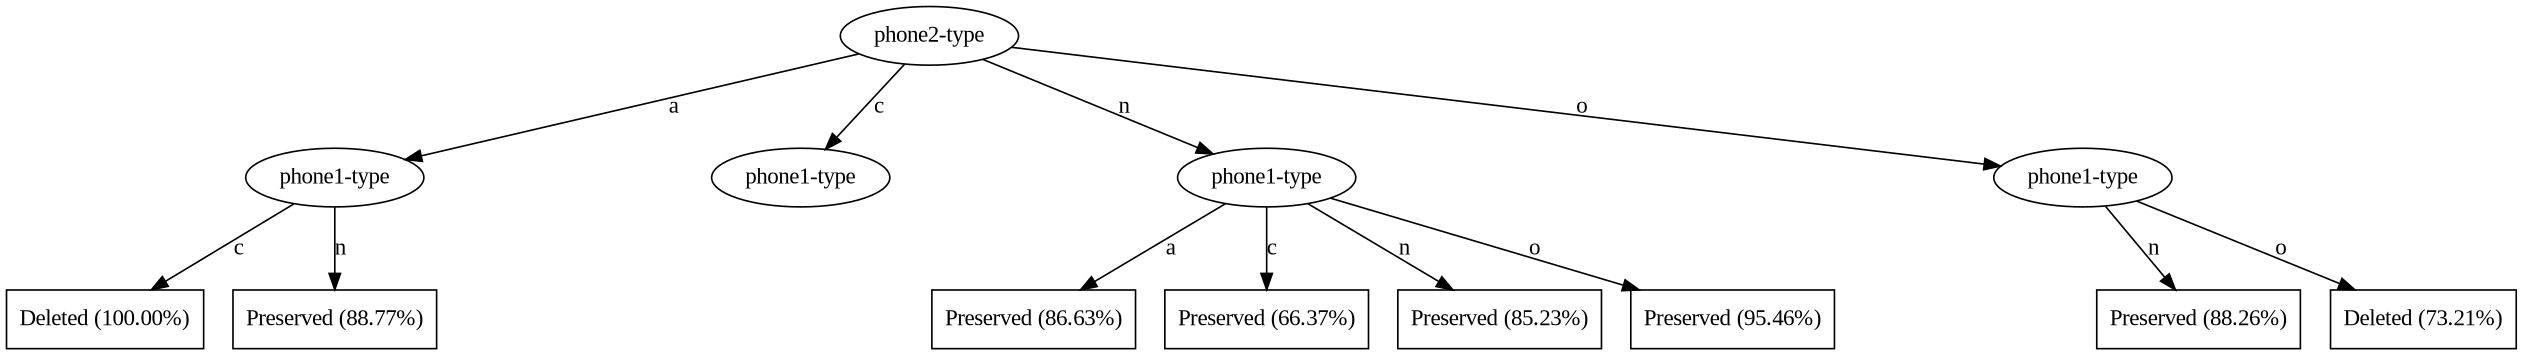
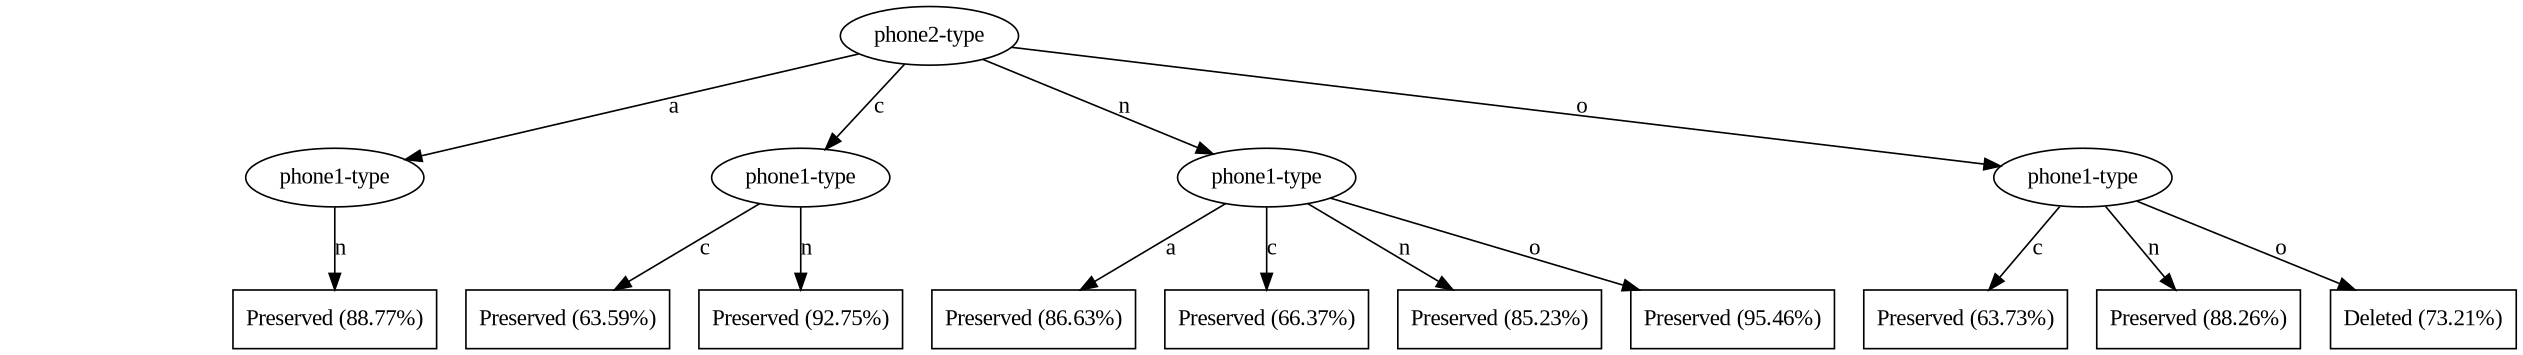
node "Deleted (100.00%)": removed
node "Preserved (63.59%)": added
node "Preserved (92.75%)": added
node "Preserved (63.73%)": added
